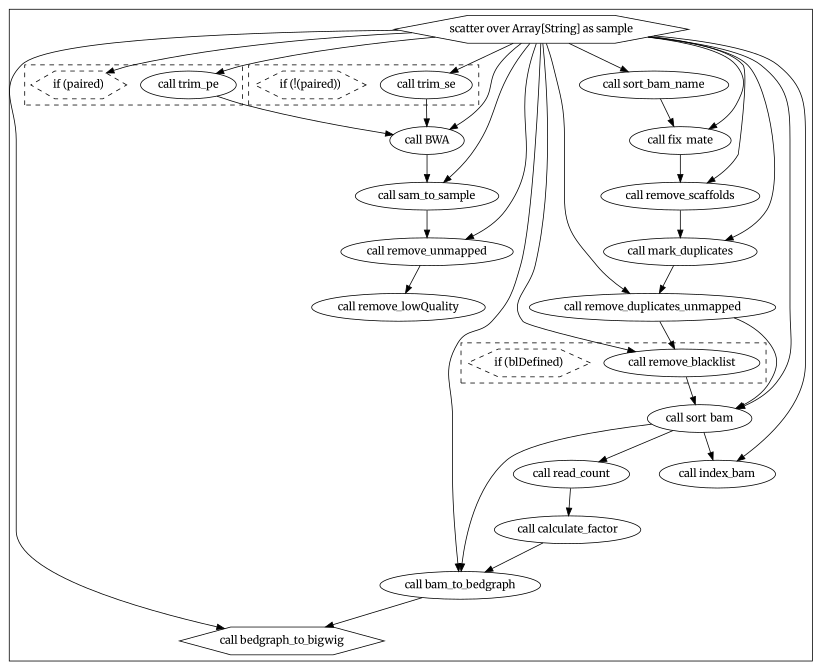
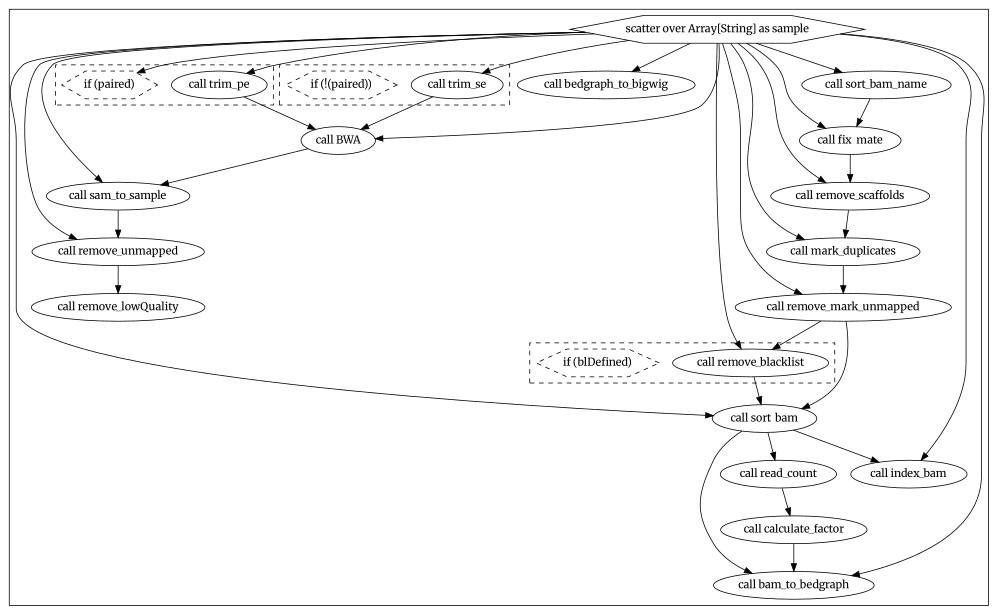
node "call remove_duplicates_unmapped": label "call remove_duplicates_unmapped" -> "call remove_mark_unmapped"
edge "call bam_to_bedgraph" -> "call bedgraph_to_bigwig": removed
node "call bedgraph_to_bigwig": shape hexagon -> ellipse
